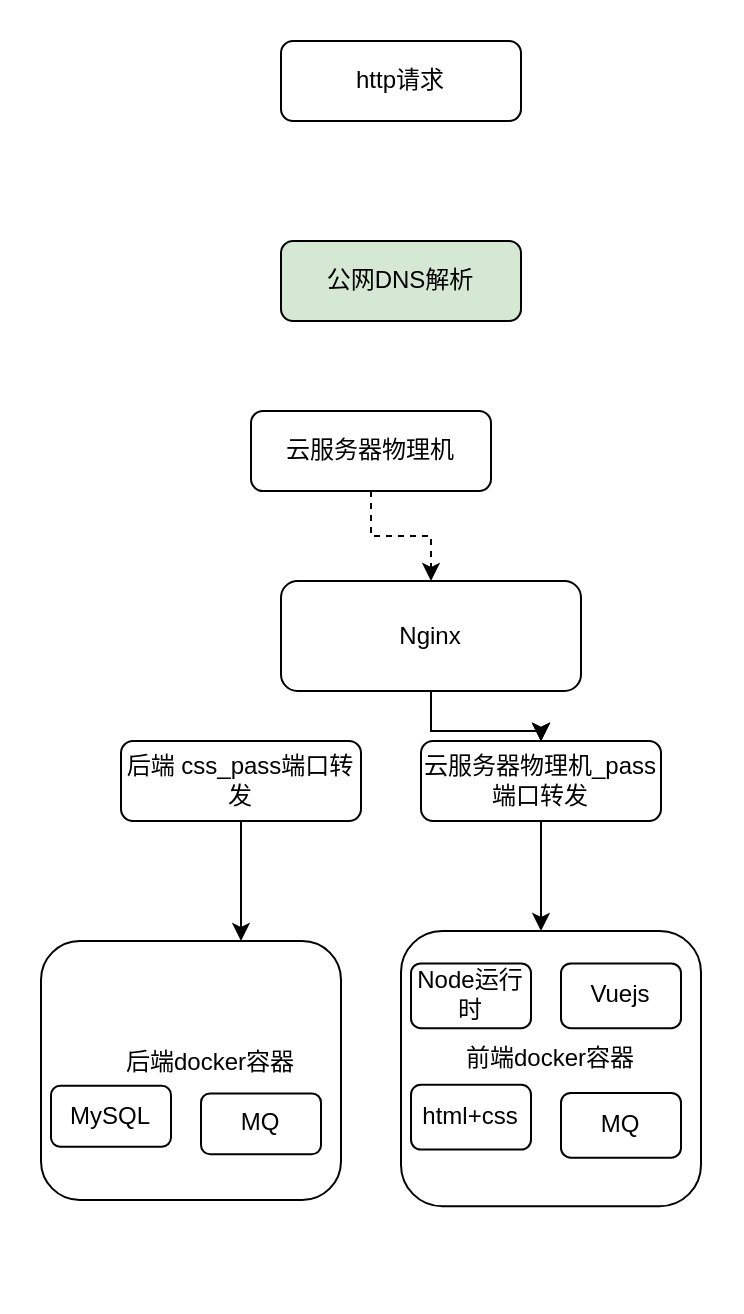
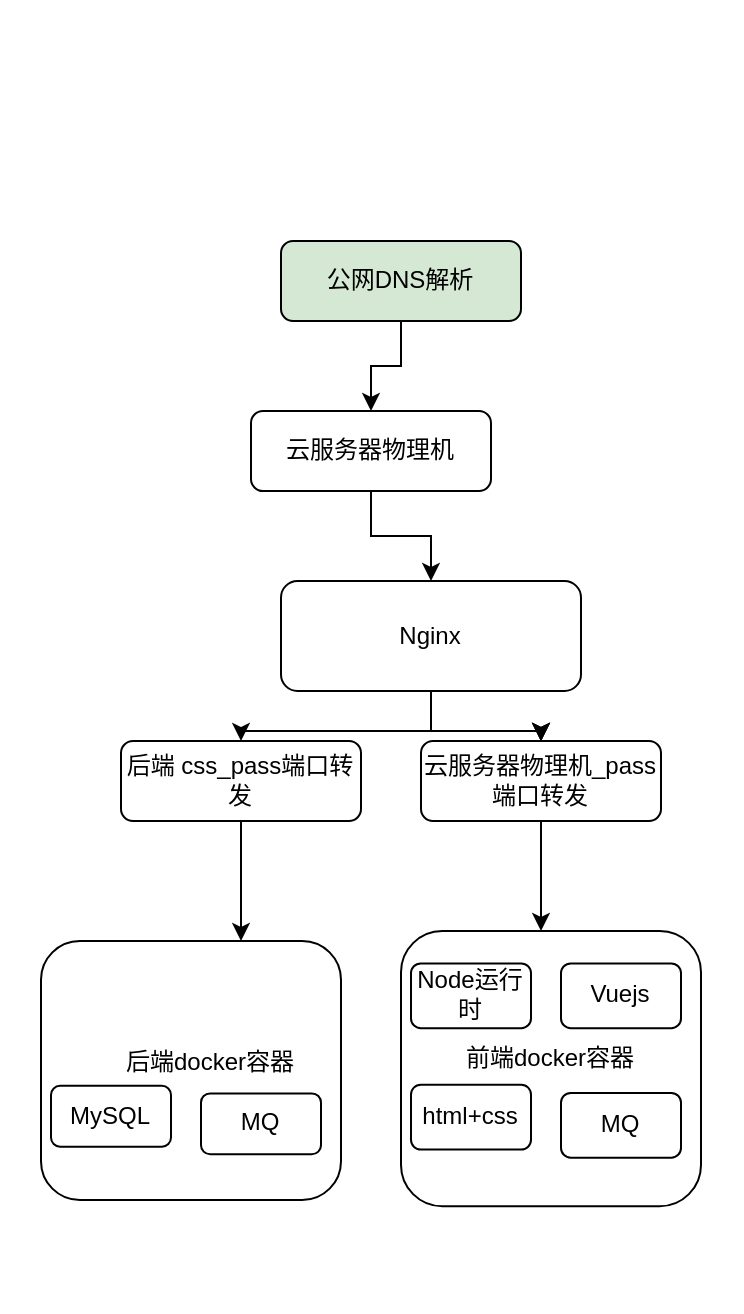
node "http请求": removed
edge "公网DNS解析" -> "云服务器物理机": added
edge "云服务器物理机" -> "Nginx": style dashed -> solid
edge "Nginx" -> "后端 css_pass端口转发": added
